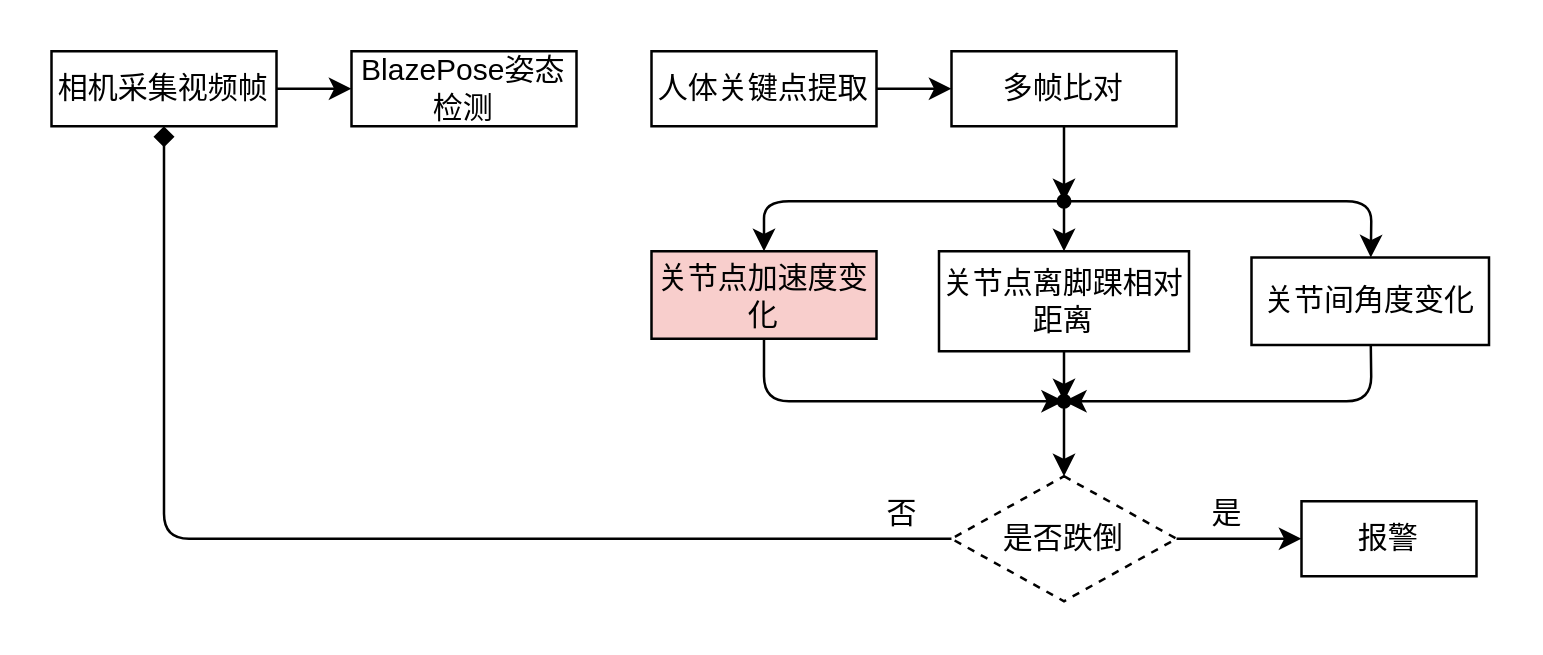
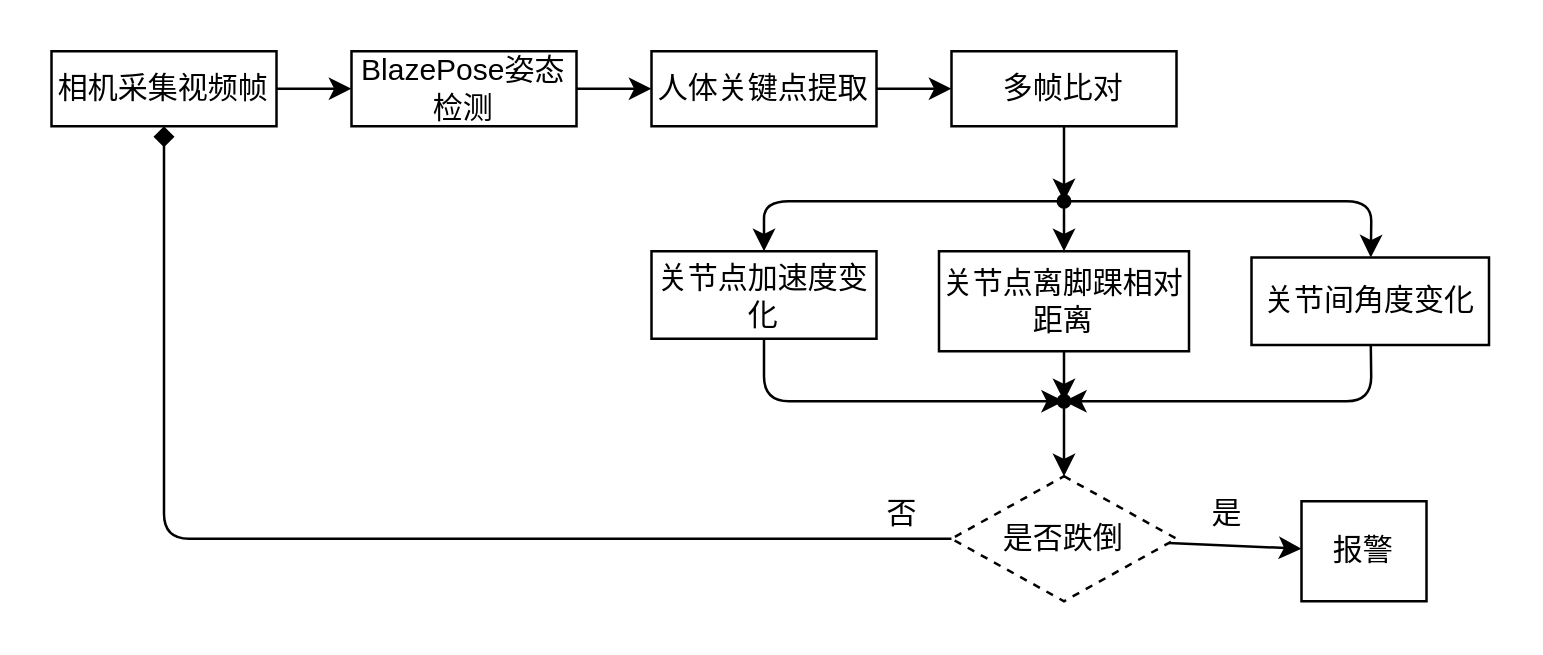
edge "BlazePose姿态检测" -> "人体关键点提取": added
node "关节点加速度变化": fillcolor #f8cecc -> #ffffff
node "报警": size 175x75 -> 125x100
